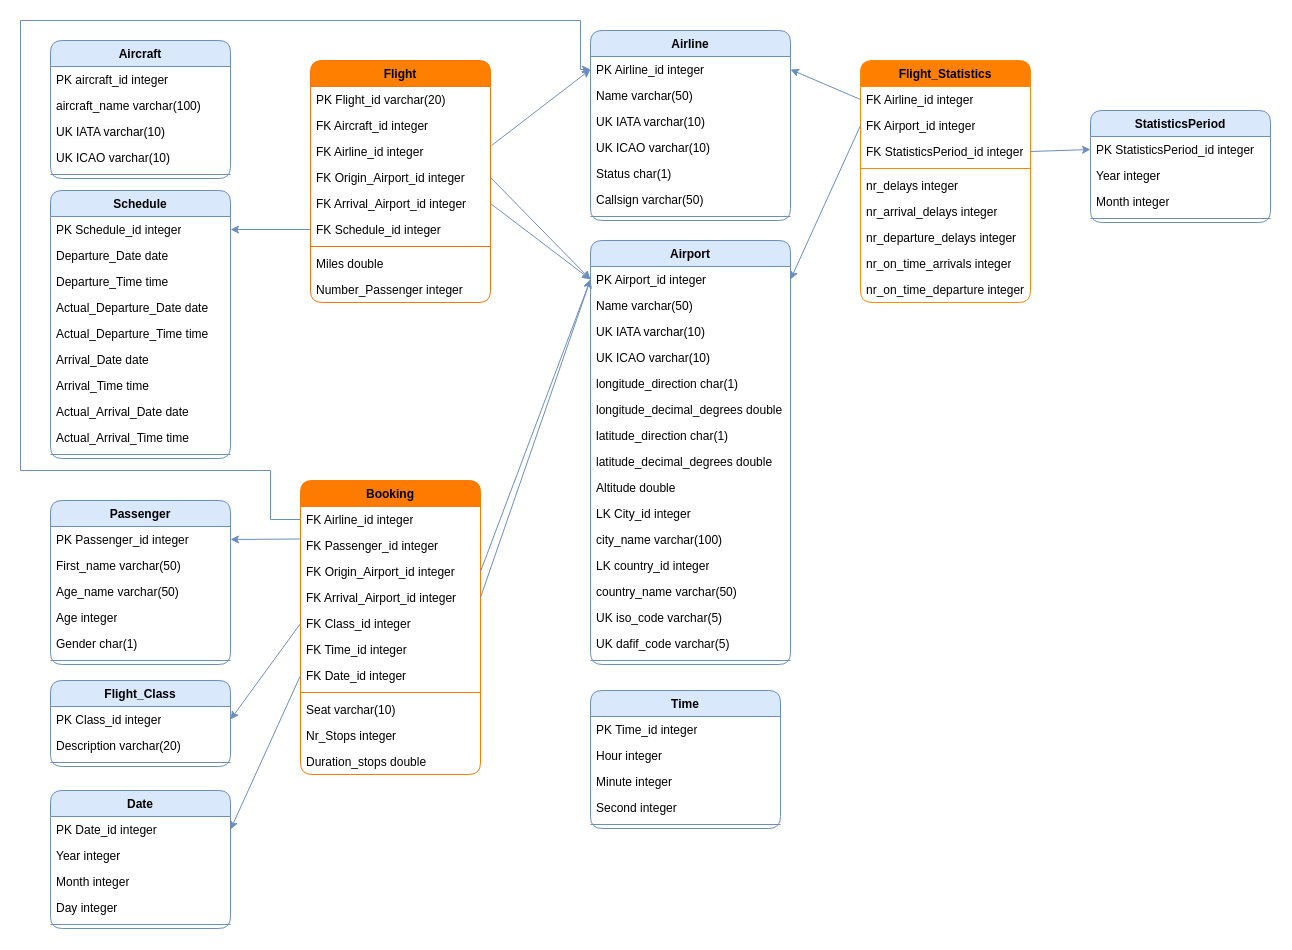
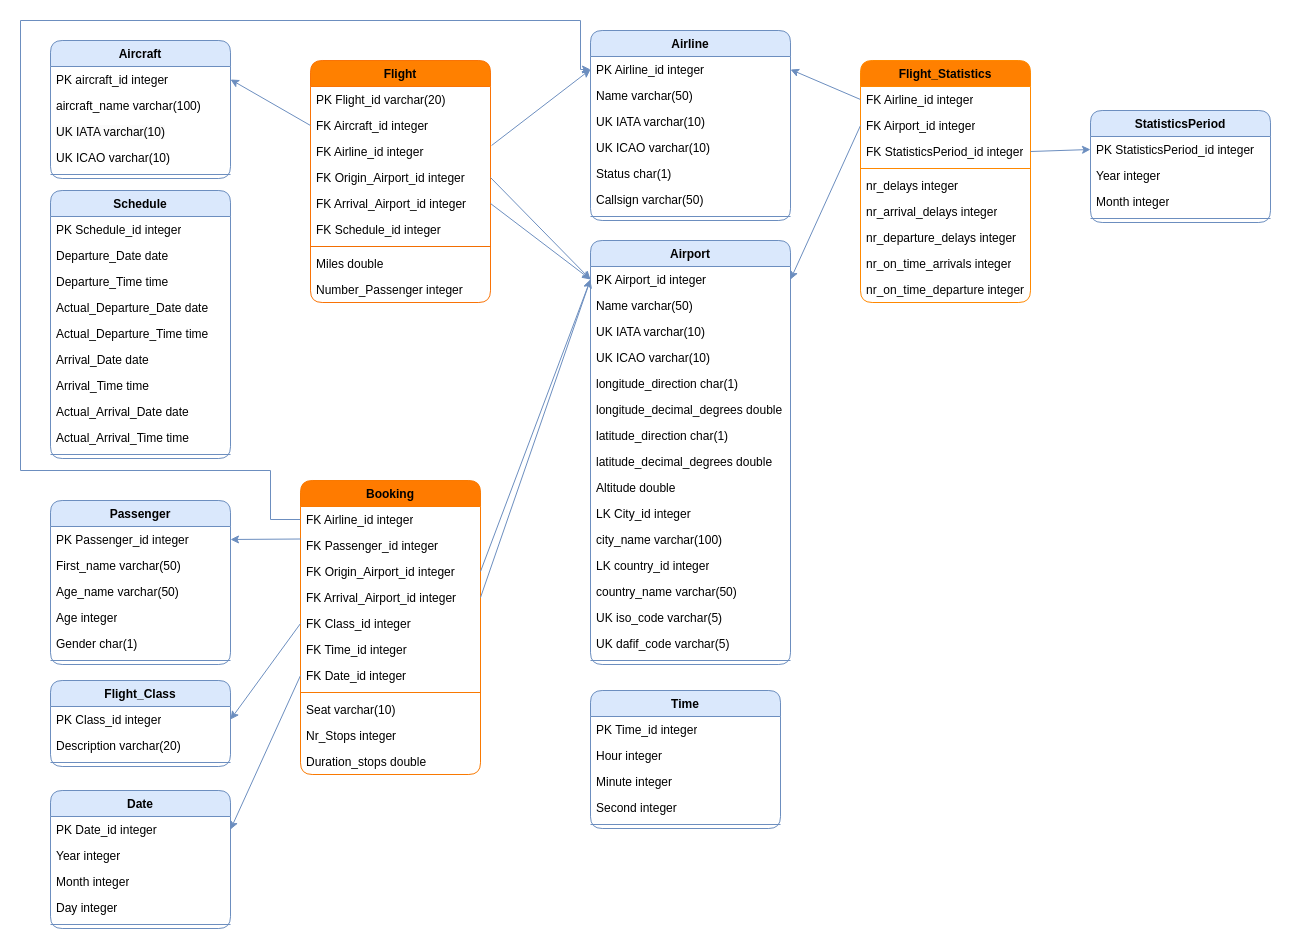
edge "FK Aircraft_id integer" -> "PK aircraft_id integer": added
edge "FK Schedule_id integer" -> "PK Schedule_id integer": removed
